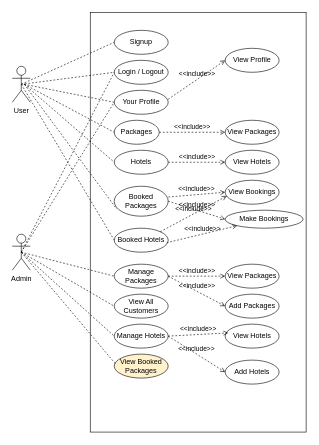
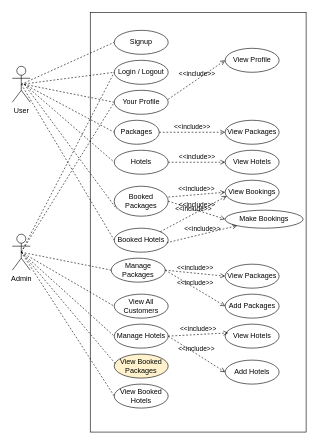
node "Manage Packages": moved (141, 276) -> (138, 270)
edge "Admin" -- "View Booked Hotels": added
node "View Booked Hotels": added
